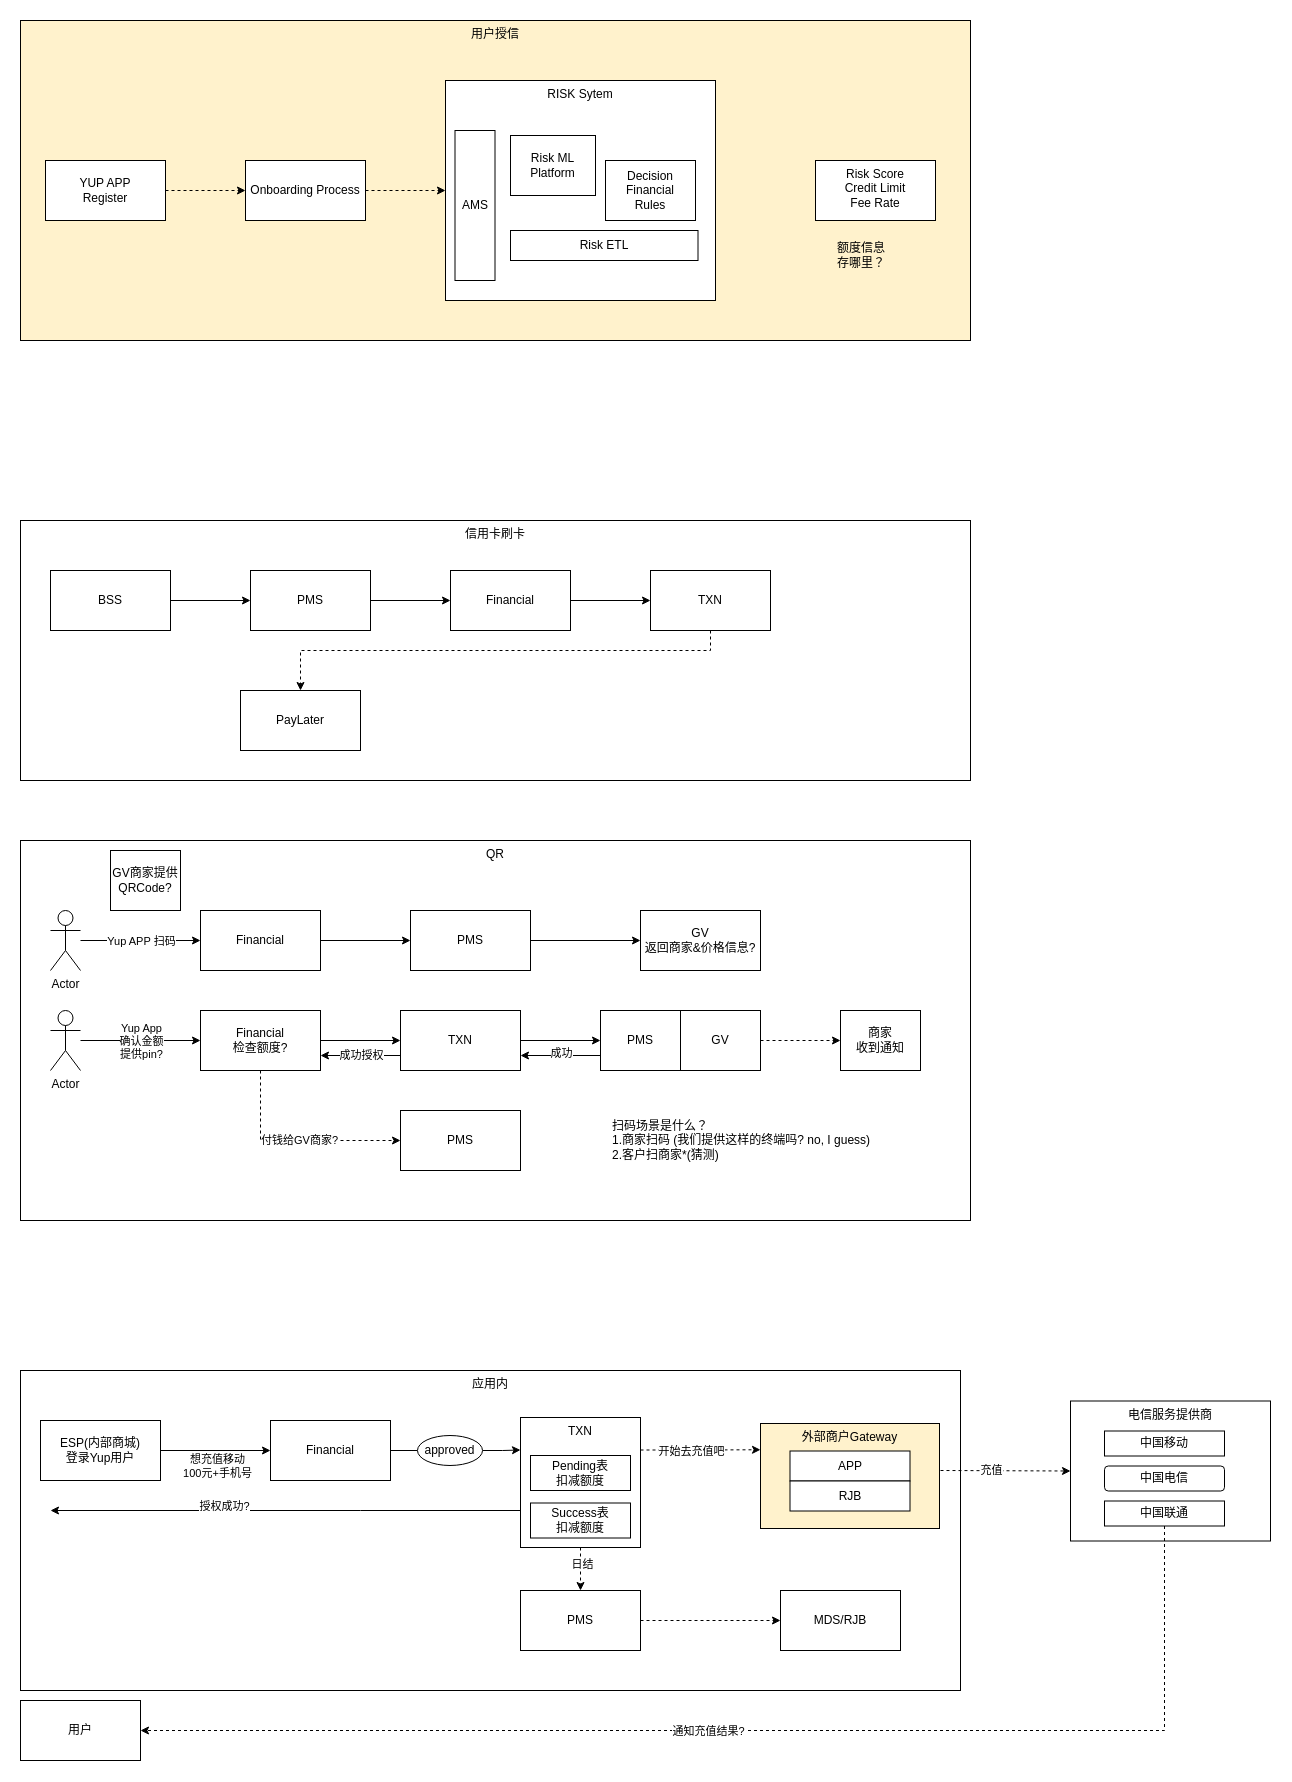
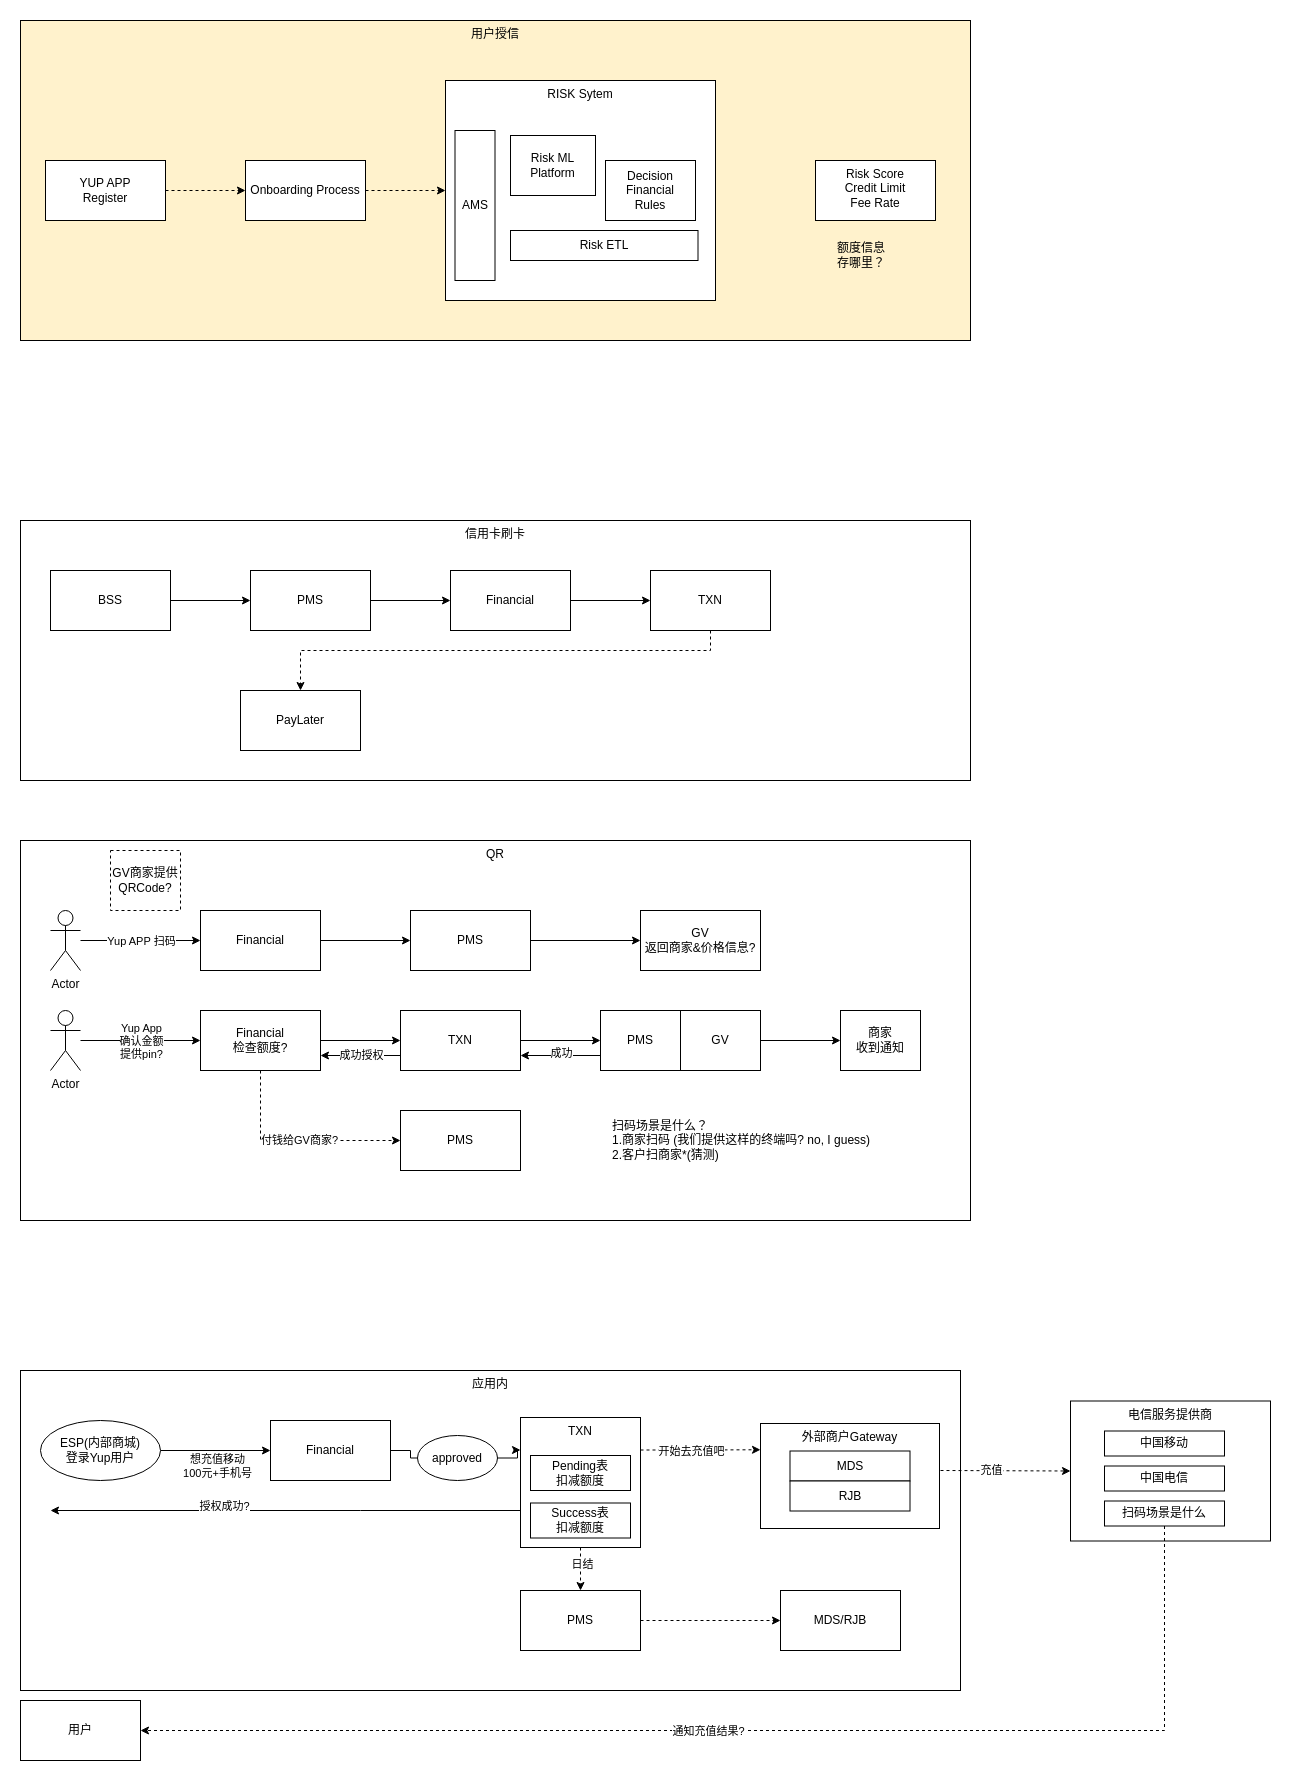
node "GV商家提供 QRCode?": style solid -> dashed
edge "GV" -> "商家 收到通知": style dashed -> solid
node "外部商户Gateway": fillcolor #fff2cc -> #ffffff
node "ESP(内部商城) 登录Yup用户": shape rectangle -> ellipse
node "approved": size 65x30 -> 80x45
node "APP": label "APP" -> "MDS"
node "中国电信": shape rounded rectangle -> rectangle
node "中国联通": label "中国联通" -> "扫码场景是什么"
